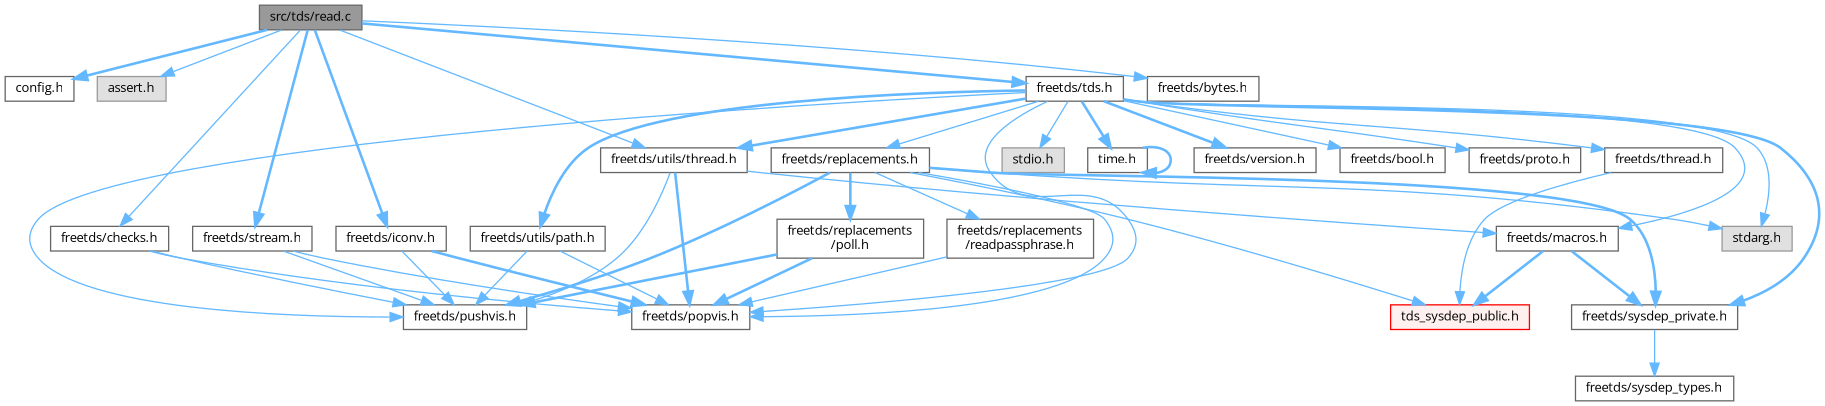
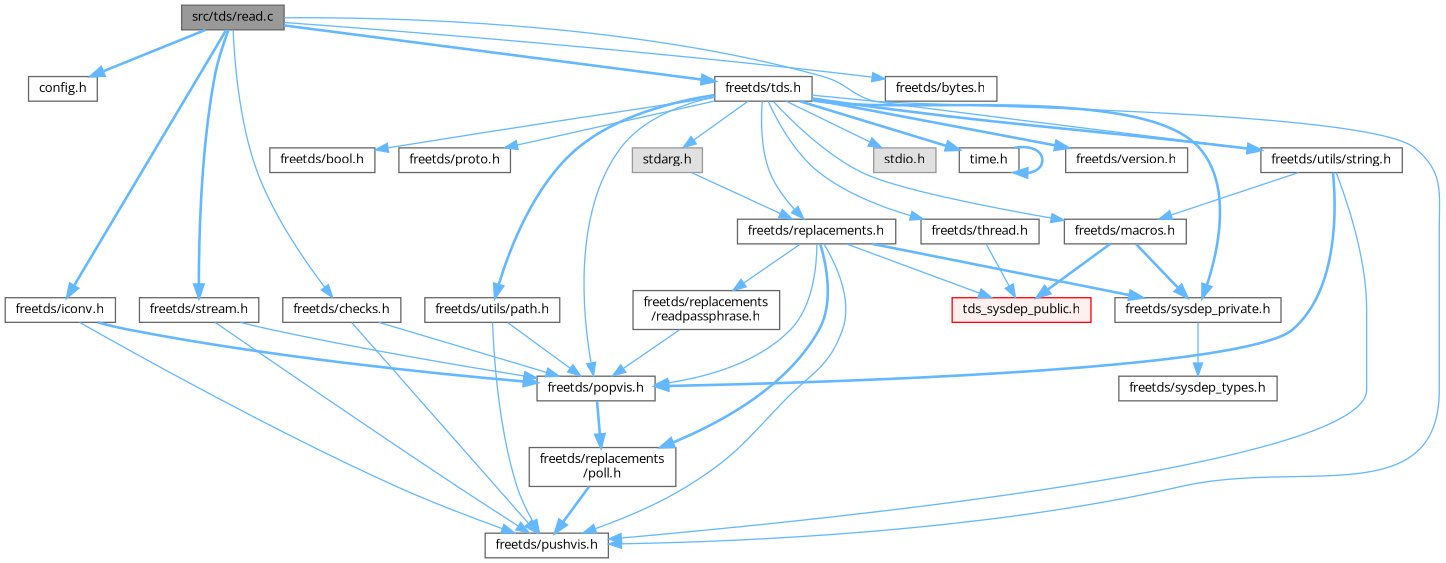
node "assert.h": removed
node "freetds/utils/thread.h": label "freetds/utils/thread.h" -> "freetds/utils/string.h"
edge "freetds/replacements.h" -> "stdarg.h": reversed
edge "freetds/replacements.h" -> "freetds/pushvis.h": style bold -> solid
edge "freetds/replacements /poll.h" -> "freetds/popvis.h": reversed
